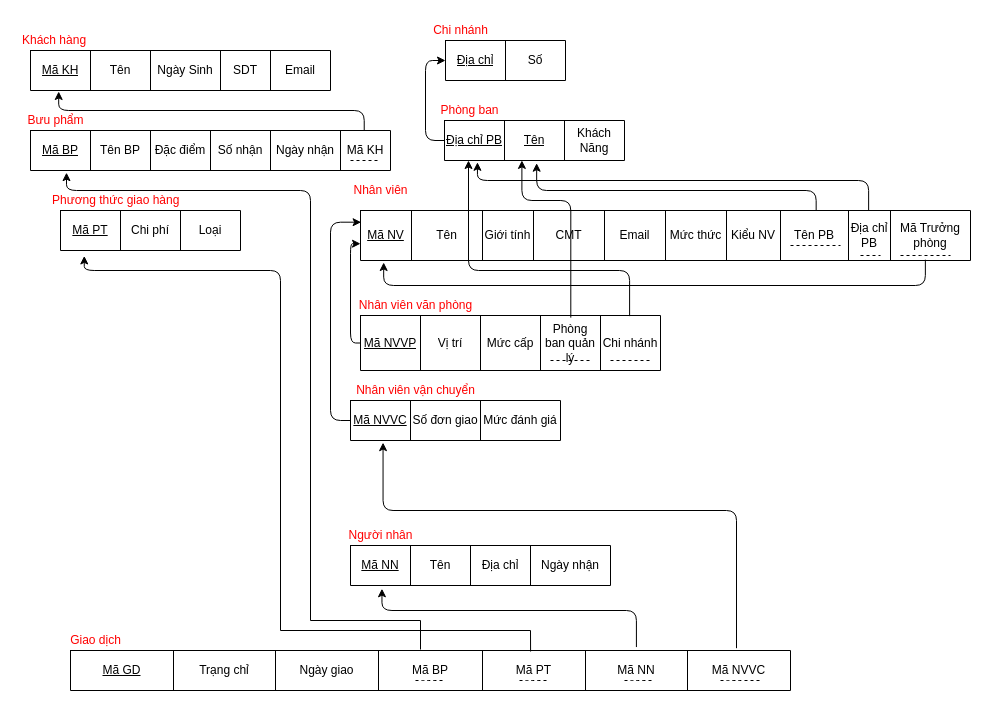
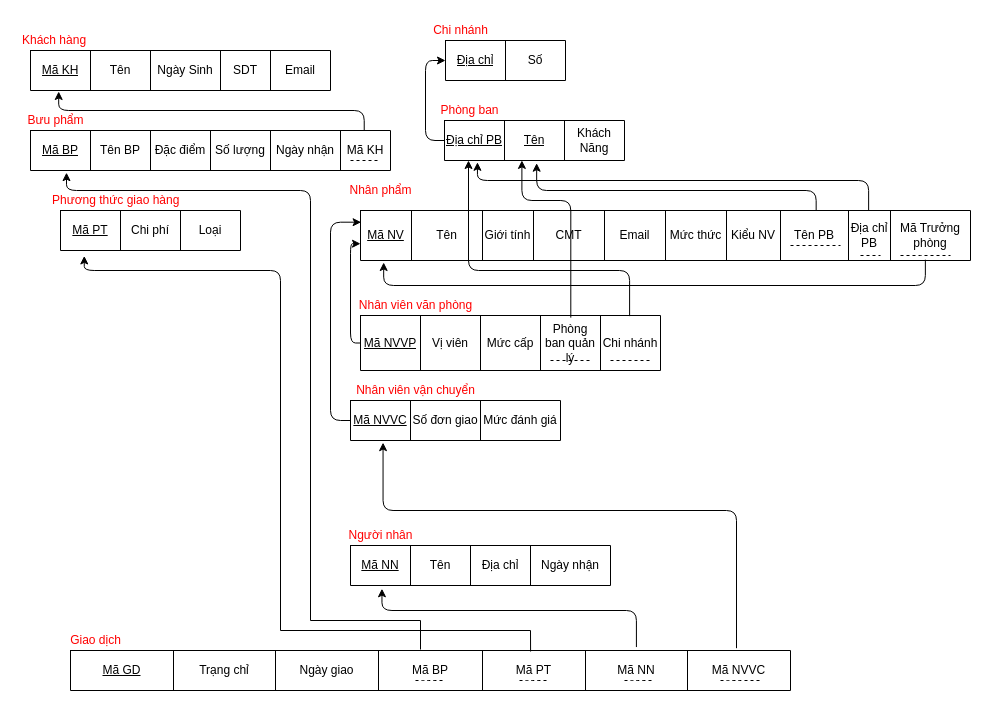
node "Số nhận": label "Số nhận" -> "Số lượng"
node "Nhân viên": label "Nhân viên" -> "Nhân phẩm"
node "Vị trí": label "Vị trí" -> "Vị viên"
